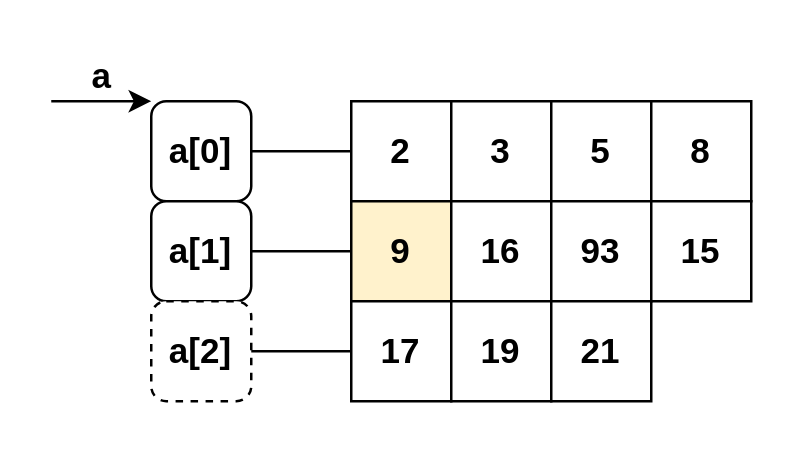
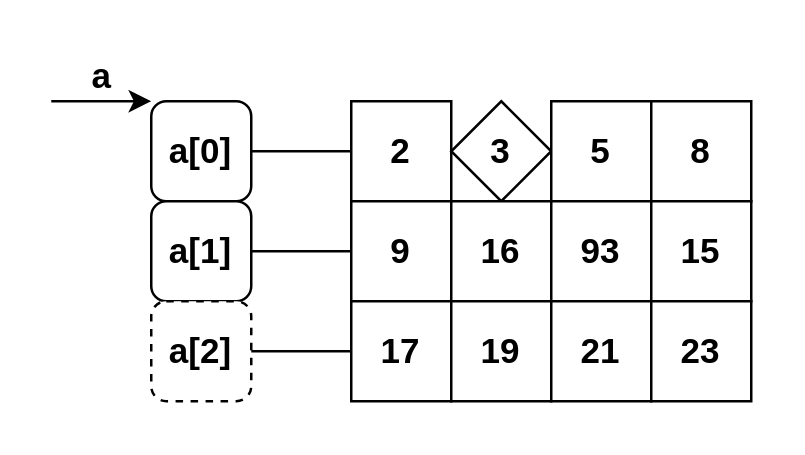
node "3": shape rectangle -> diamond
node "9": fillcolor #fff2cc -> #ffffff
node "23": added
